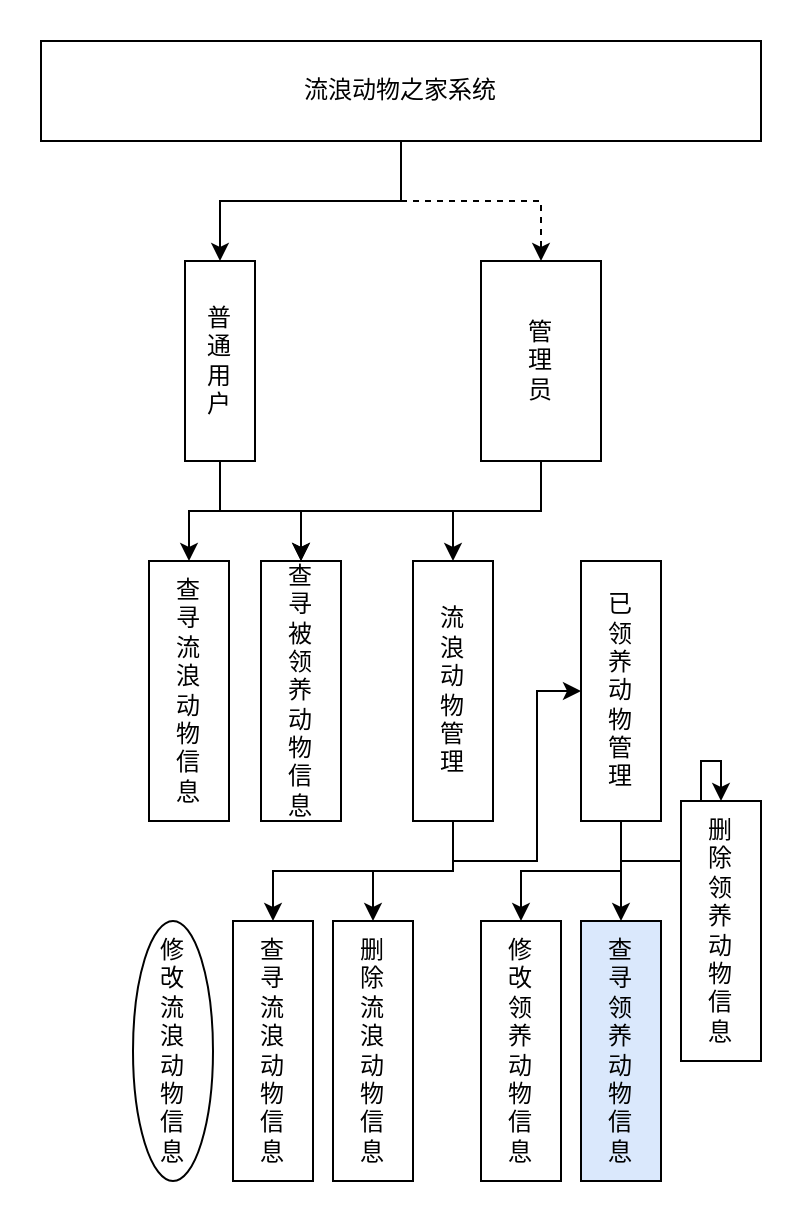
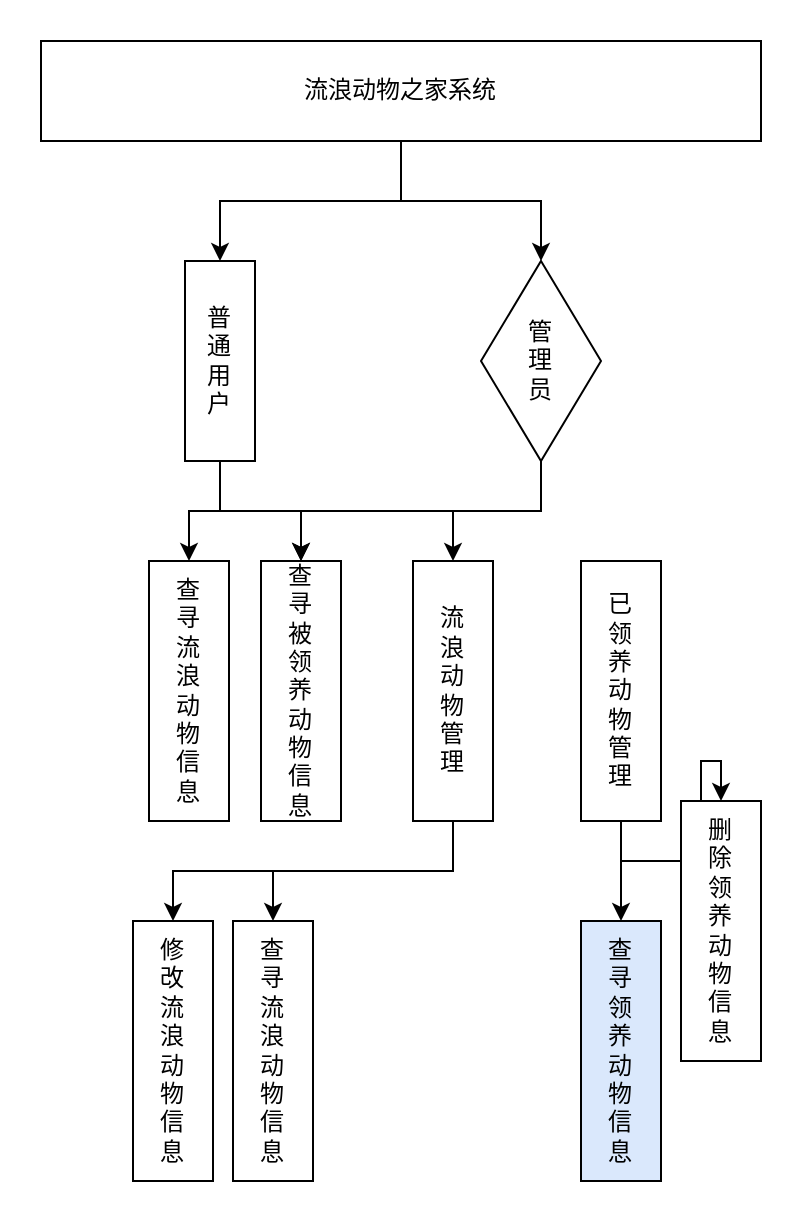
edge "流浪动物之家系统" -> "管 理 员": style dashed -> solid
node "管 理 员": shape rectangle -> diamond
edge "流 浪 动 物 管 理" -> "已 领 养 动 物 管 理": now "流 浪 动 物 管 理" -> "修 改 流 浪 动 物 信 息"
edge "已 领 养 动 物 管 理" -> "修 改 领 养 动 物 信 息": removed
edge "流 浪 动 物 管 理" -> "删 除 流 浪 动 物 信 息": removed
node "修 改 流 浪 动 物 信 息": shape ellipse -> rectangle
node "删 除 流 浪 动 物 信 息": removed
node "修 改 领 养 动 物 信 息": removed
